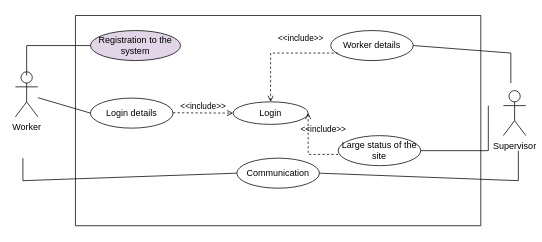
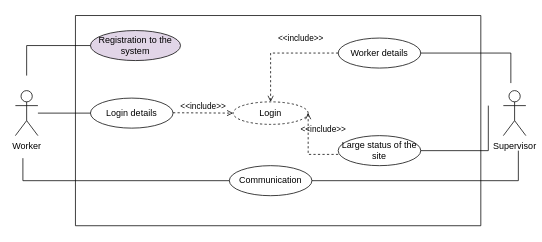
node "Worker details": moved (372, 45) -> (379, 53)
node "Worker": moved (27, 94) -> (27, 113)
node "Login": style solid -> dashed
node "Communication": moved (278, 173) -> (270, 180)
